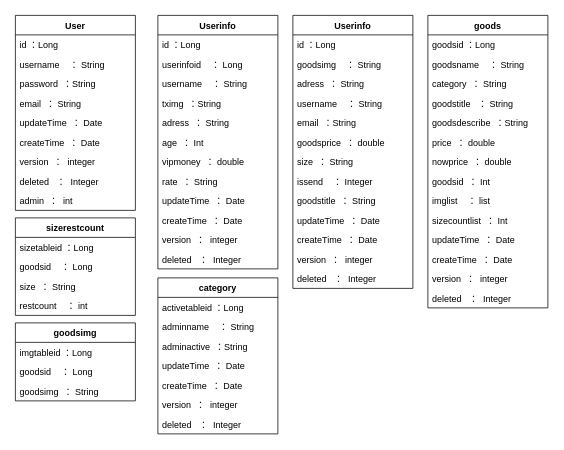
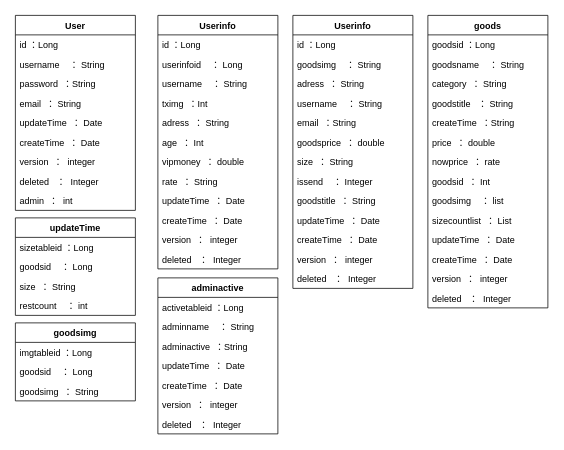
node "tximg ：String": label "tximg ：String" -> "tximg ：Int"
node "goodsdescribe ：String": label "goodsdescribe ：String" -> "createTime ：String"
node "nowprice ： double": label "nowprice ： double" -> "nowprice ： rate"
node "imglist ： list": label "imglist ： list" -> "goodsimg ： list"
node "sizecountlist ： Int": label "sizecountlist ： Int" -> "sizecountlist ： List"
node "sizerestcount": label "sizerestcount" -> "updateTime"
node "category": label "category" -> "adminactive"
